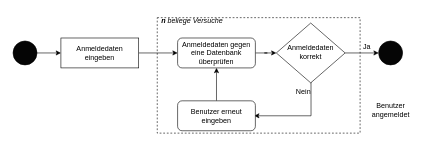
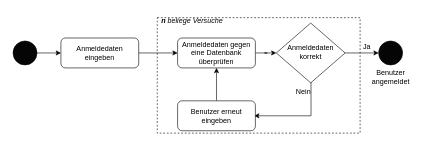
node "Anmeldedaten eingeben": shape rectangle -> rounded rectangle
node "Benutzer angemeldet": moved (391, 110) -> (391, 77)
